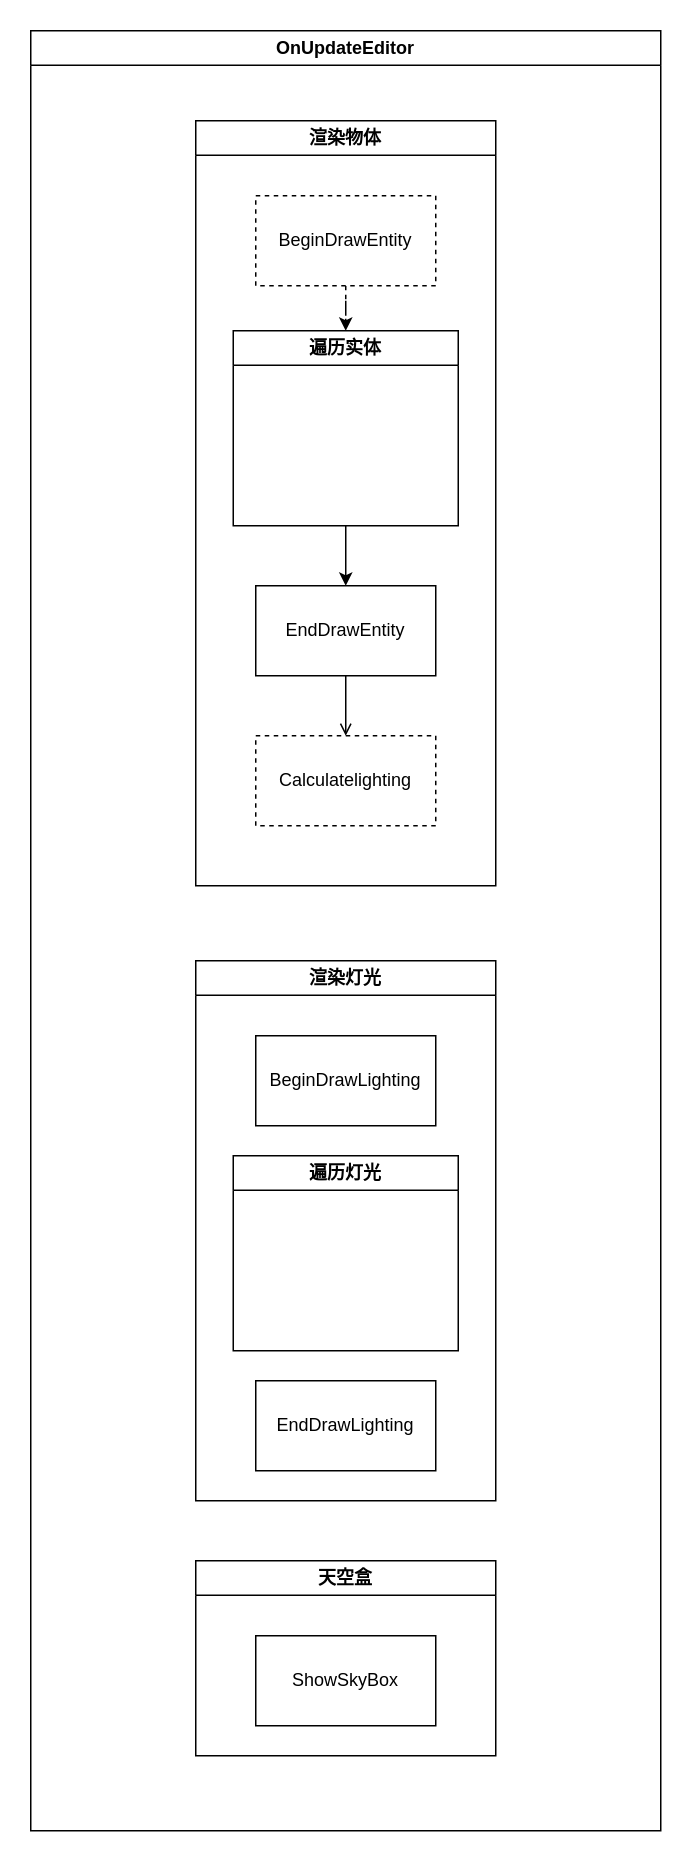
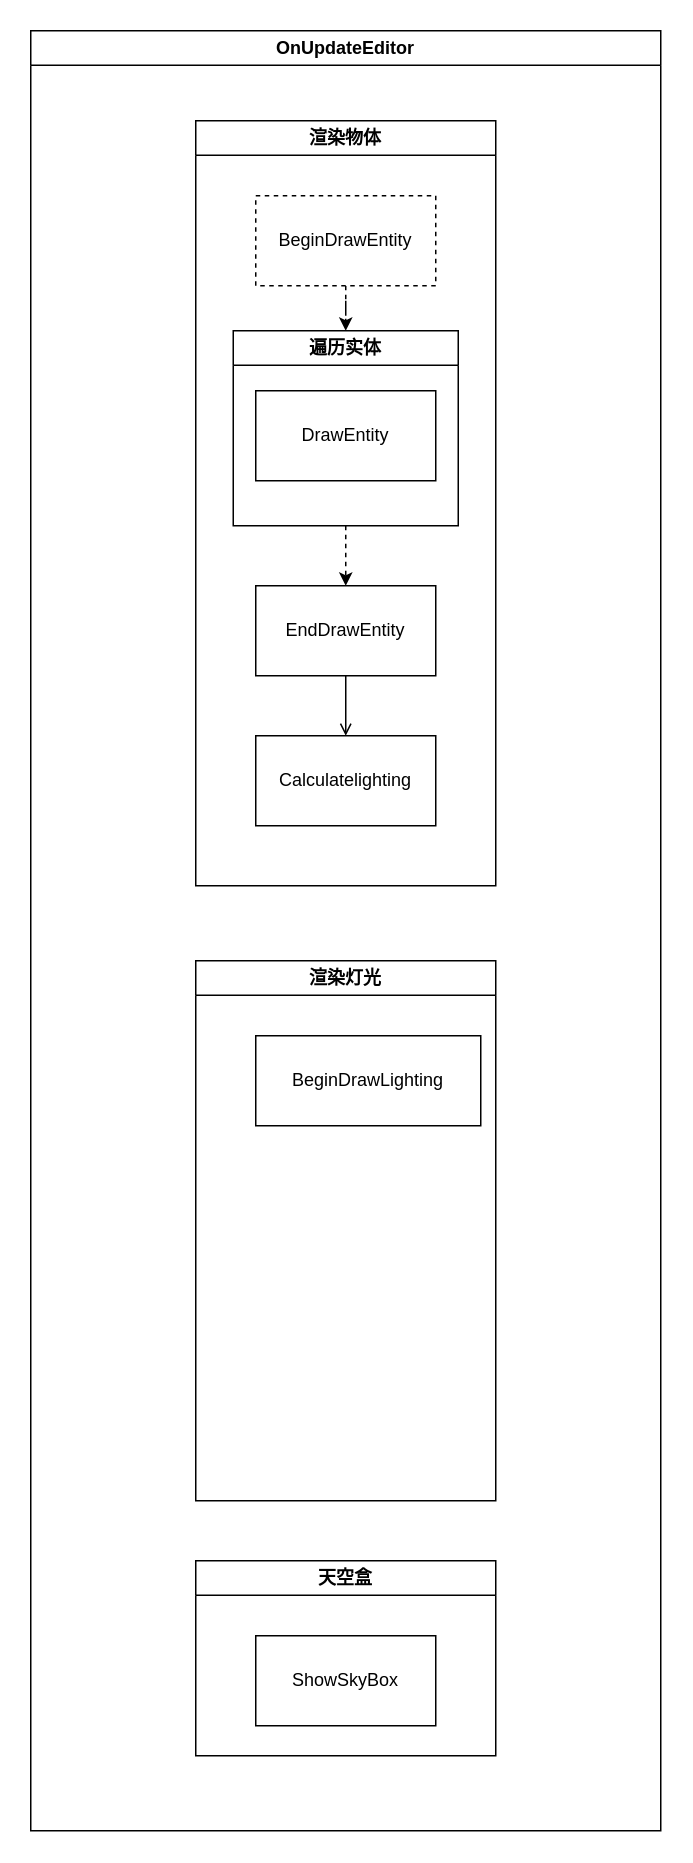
node "DrawEntity": added
edge "遍历实体" -> "EndDrawEntity": style solid -> dashed
node "Calculatelighting": style dashed -> solid
node "BeginDrawLighting": size 180x90 -> 225x90
node "遍历灯光": removed
node "EndDrawLighting": removed
